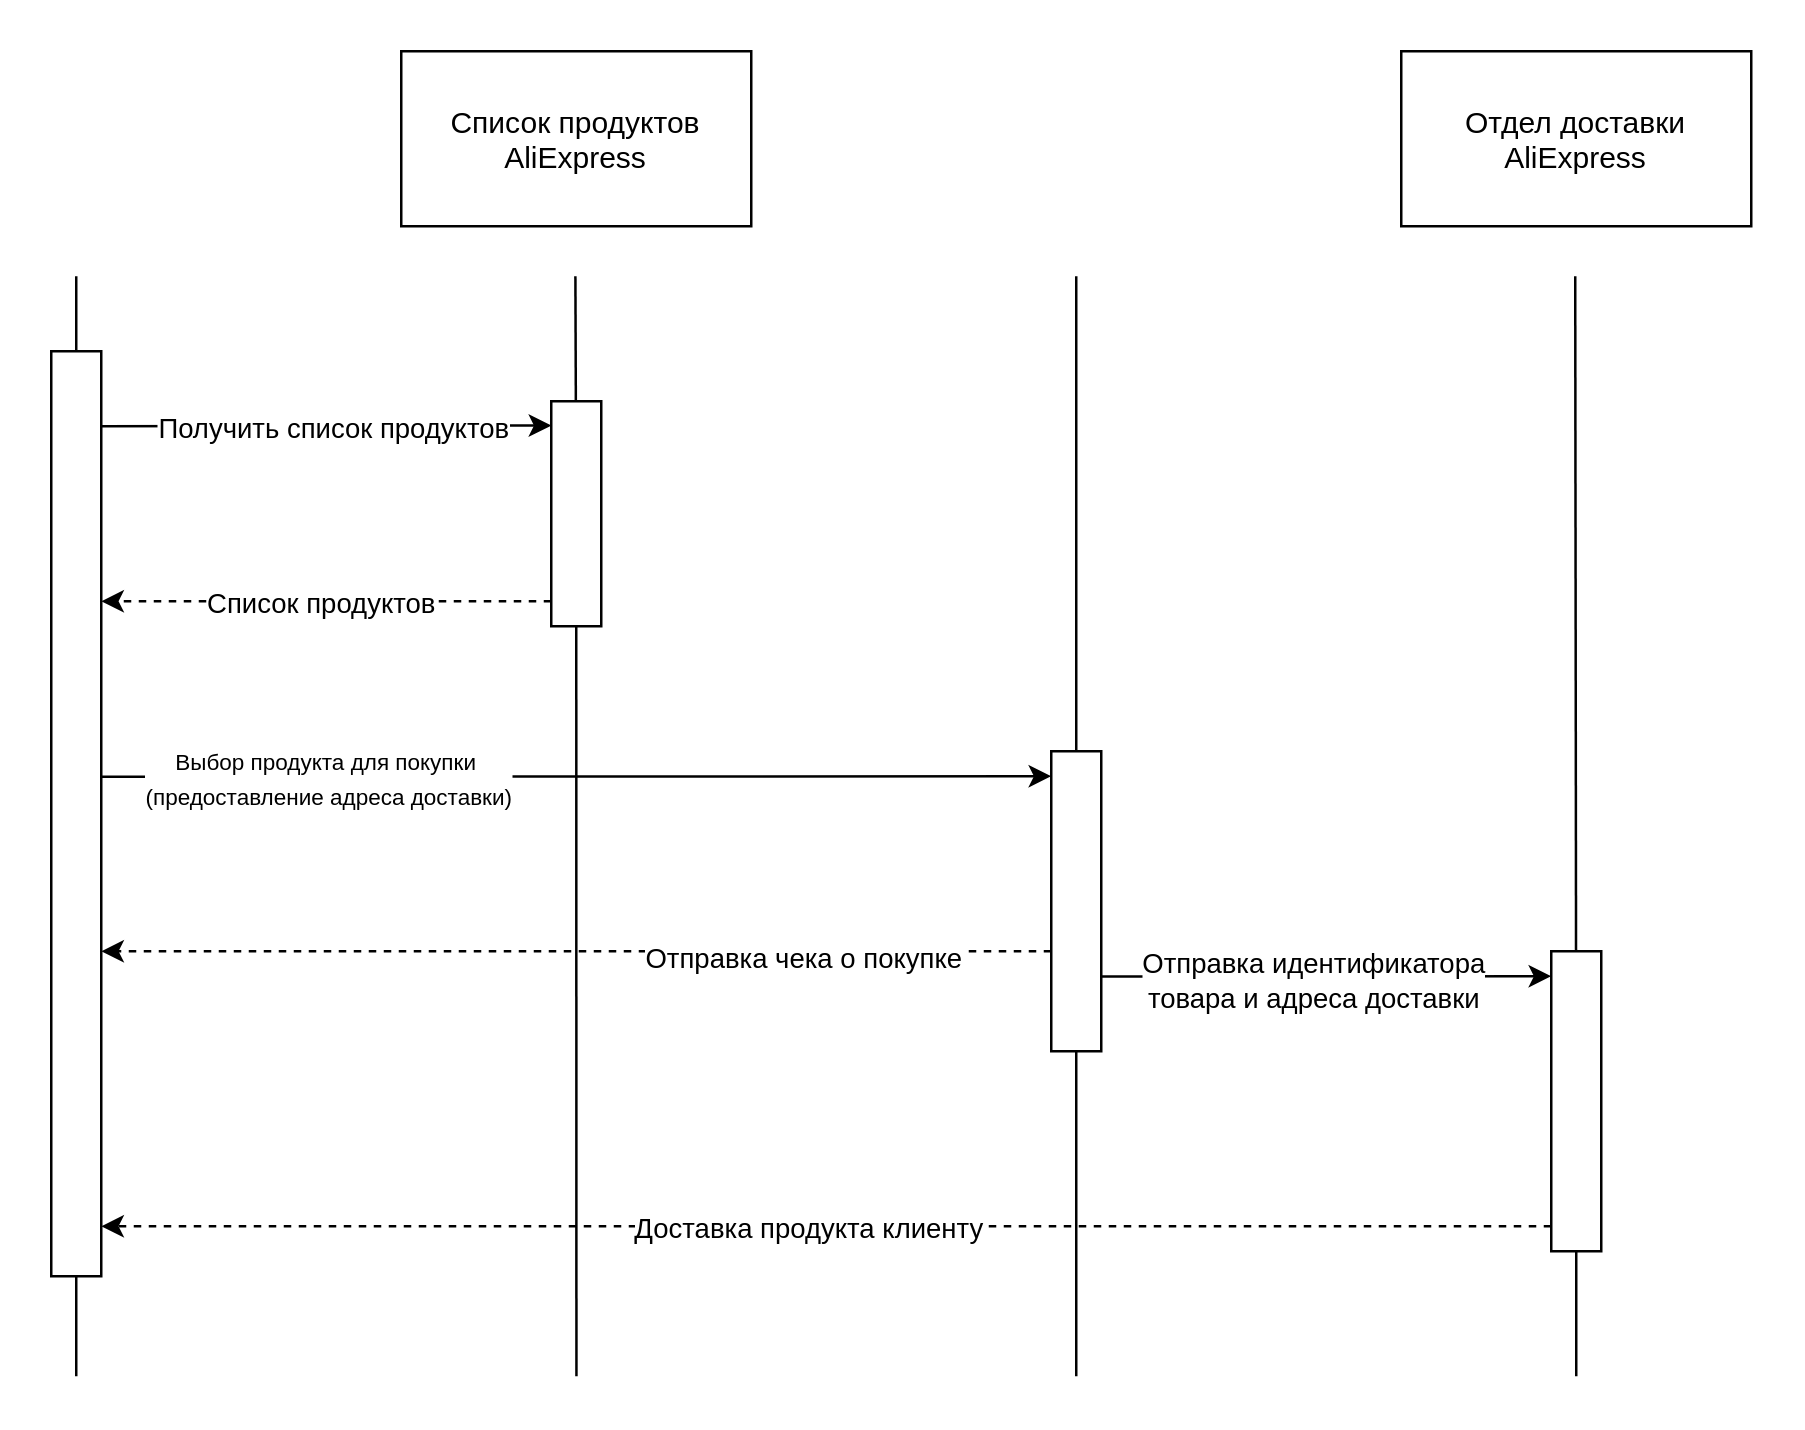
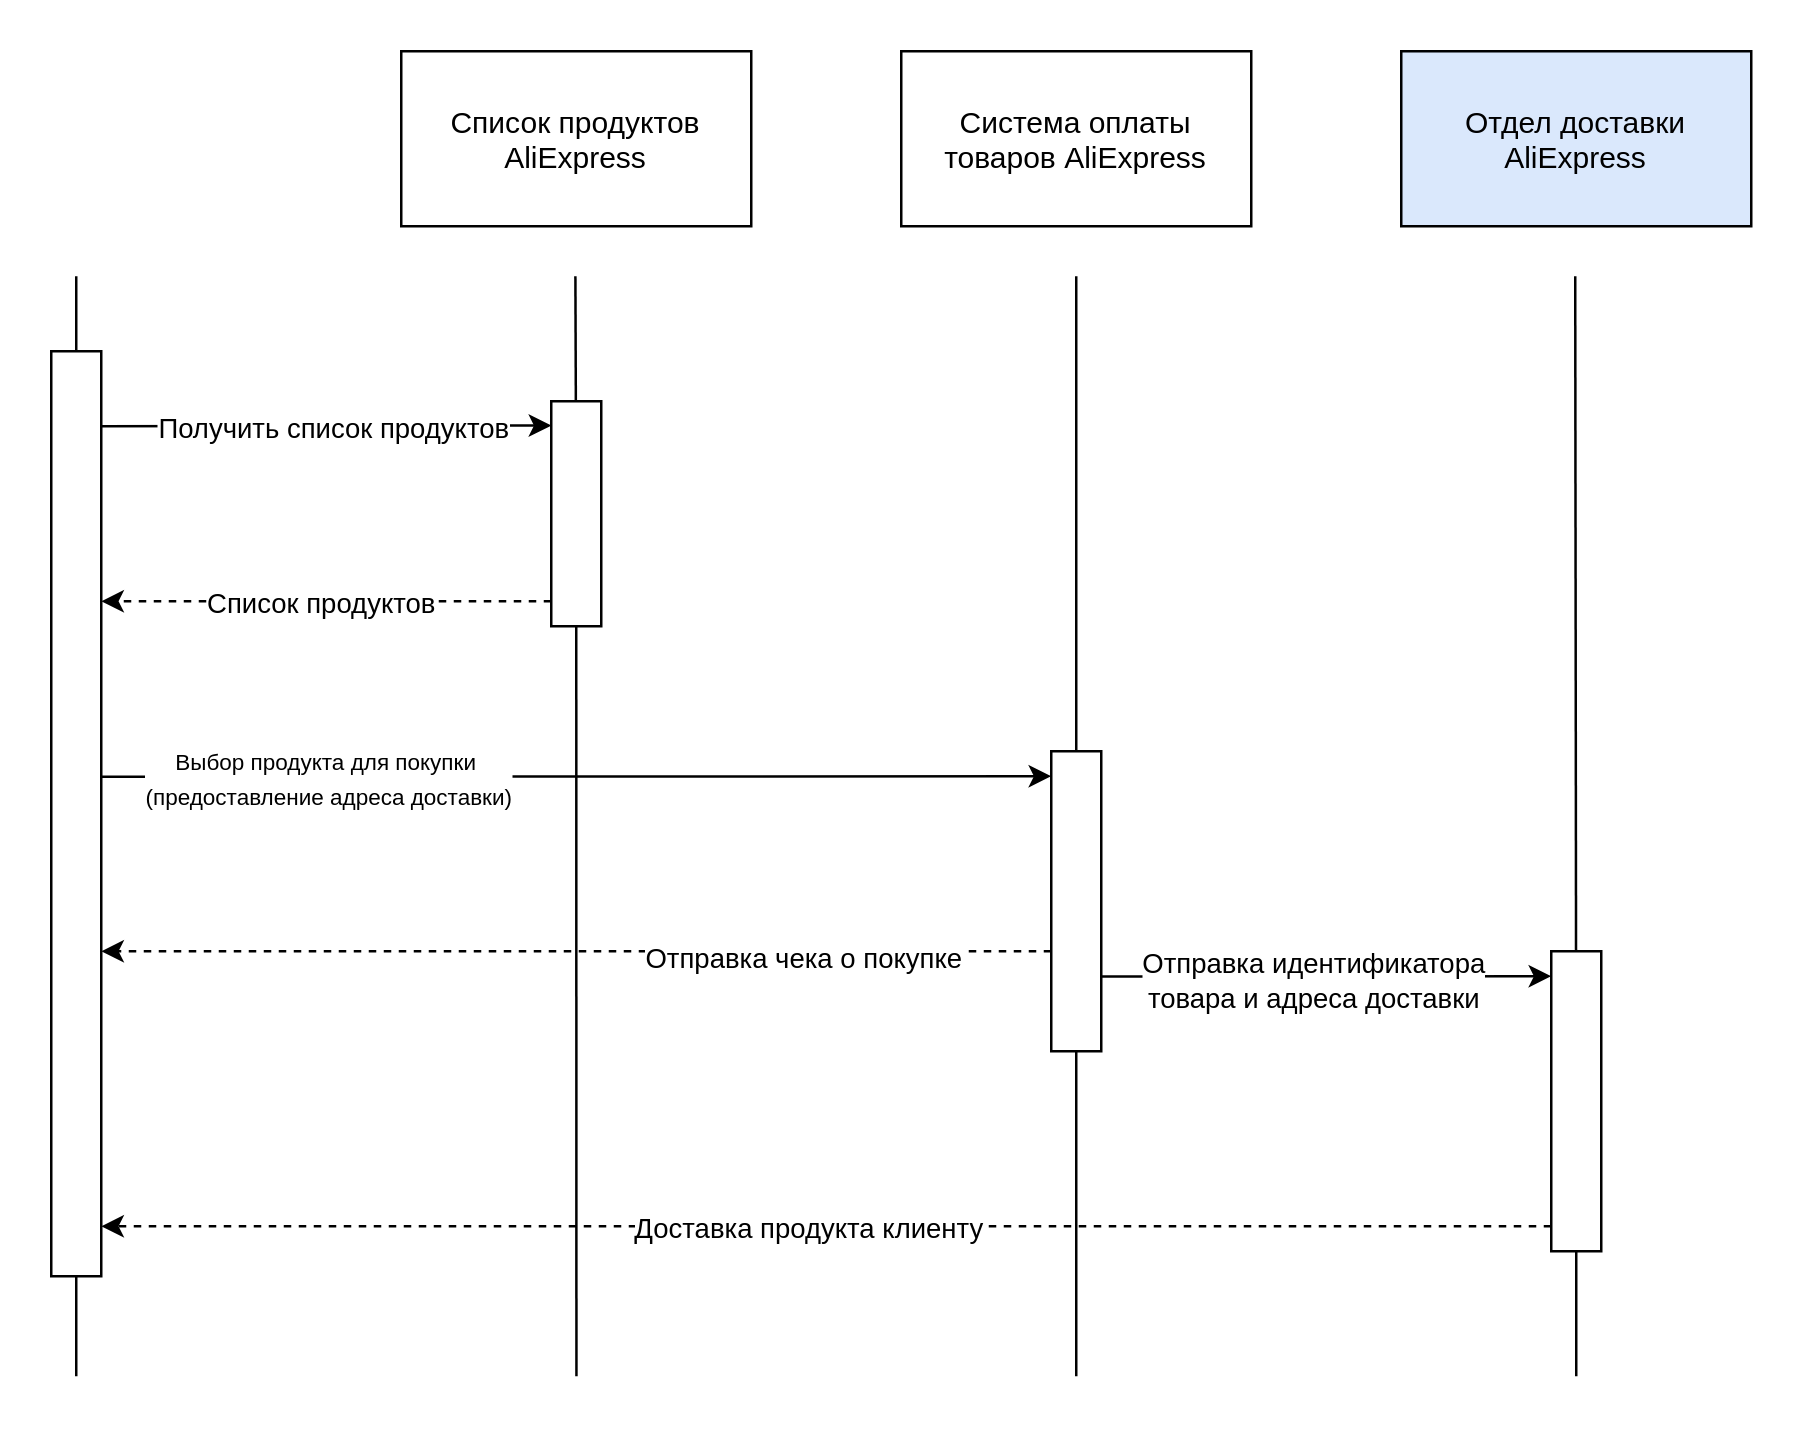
node "Система оплаты товаров AliExpress": added
node "Отдел доставки AliExpress": fillcolor #ffffff -> #dae8fc
